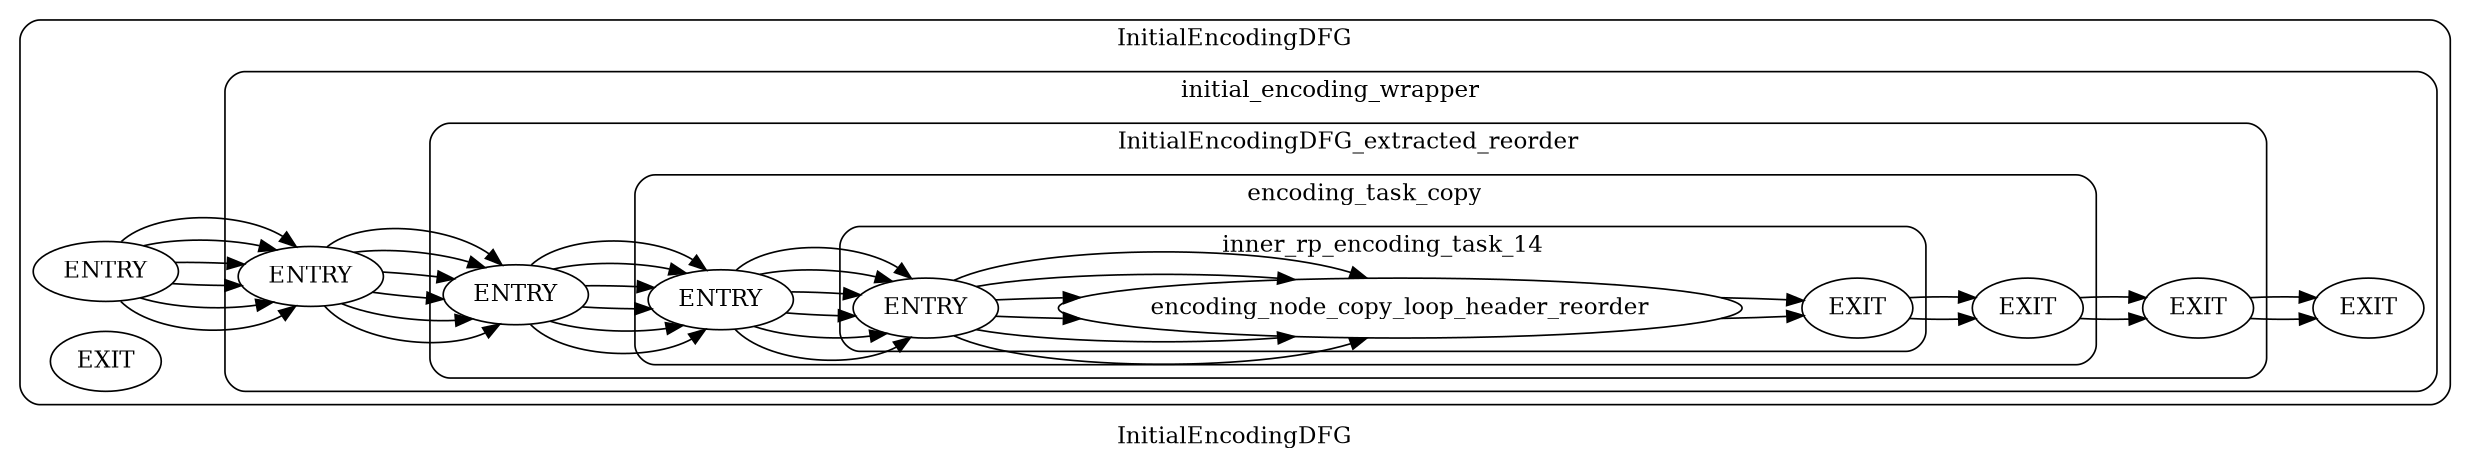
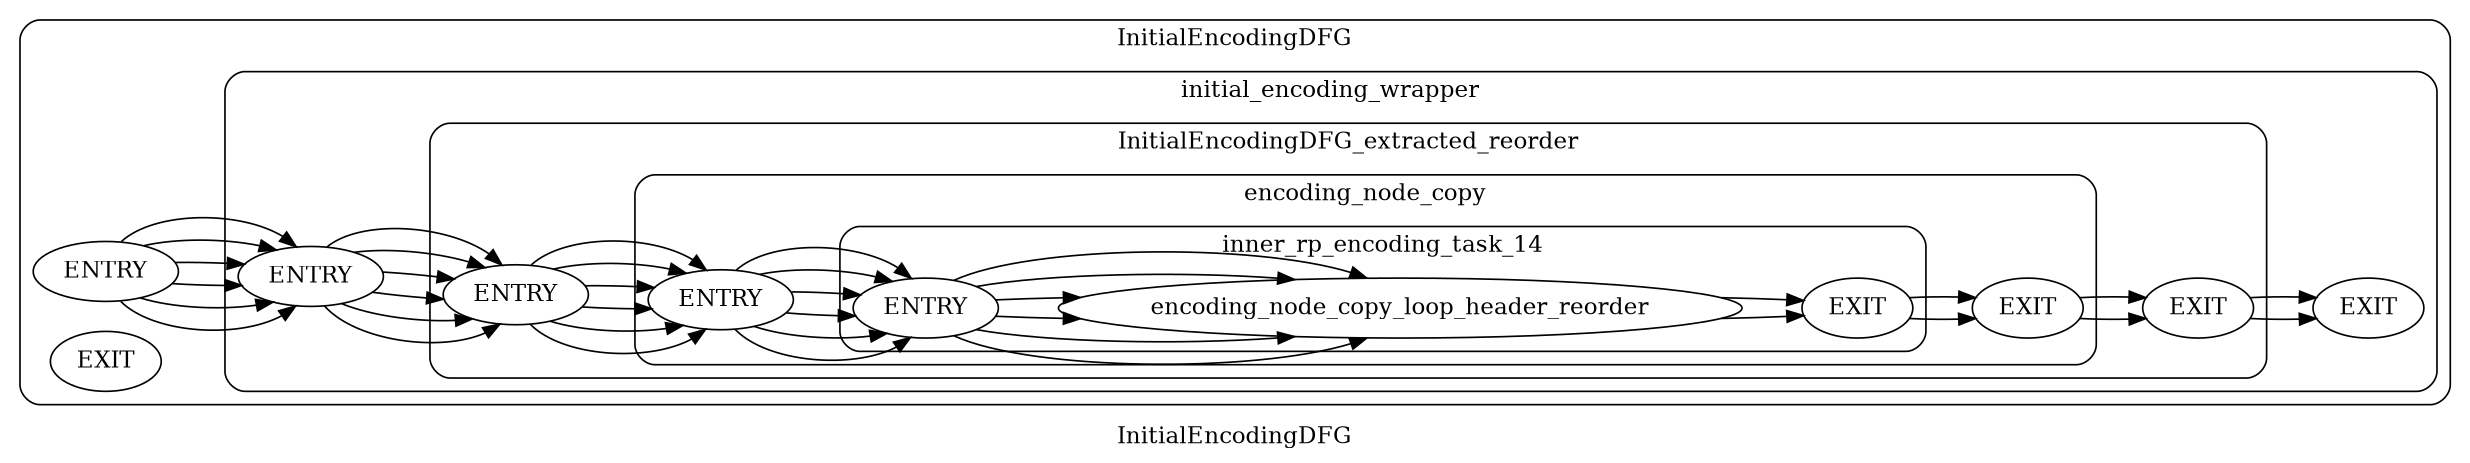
cluster "encoding_task_copy": label "encoding_task_copy" -> "encoding_node_copy"
